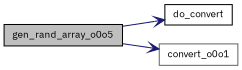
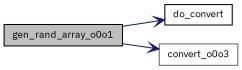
node "gen_rand_array_o0o5": label "gen_rand_array_o0o5" -> "gen_rand_array_o0o1"
node "convert_o0o1": label "convert_o0o1" -> "convert_o0o3"
